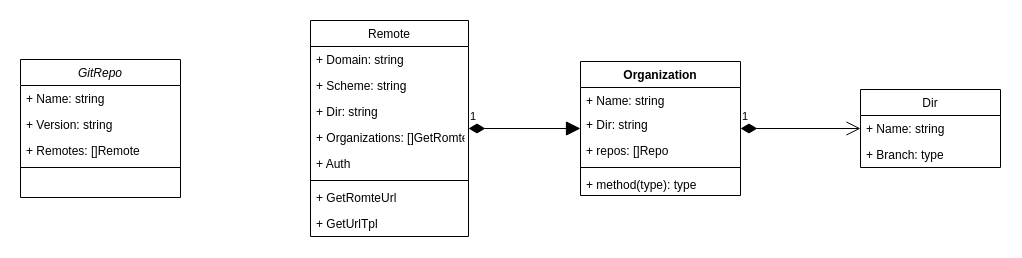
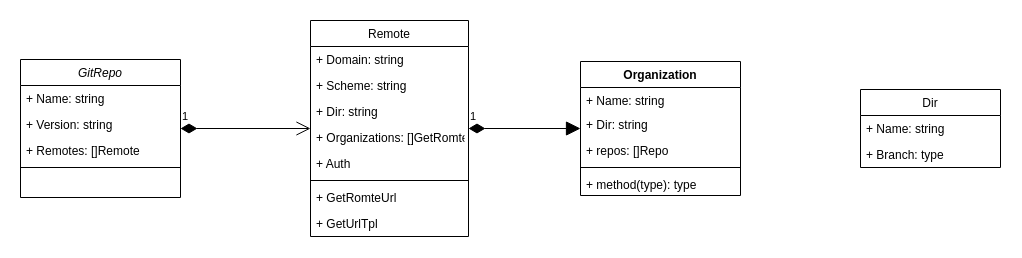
edge "GitRepo" -- "Remote": added, label "1"
edge "Organization" -- "Dir": removed, label "1"
